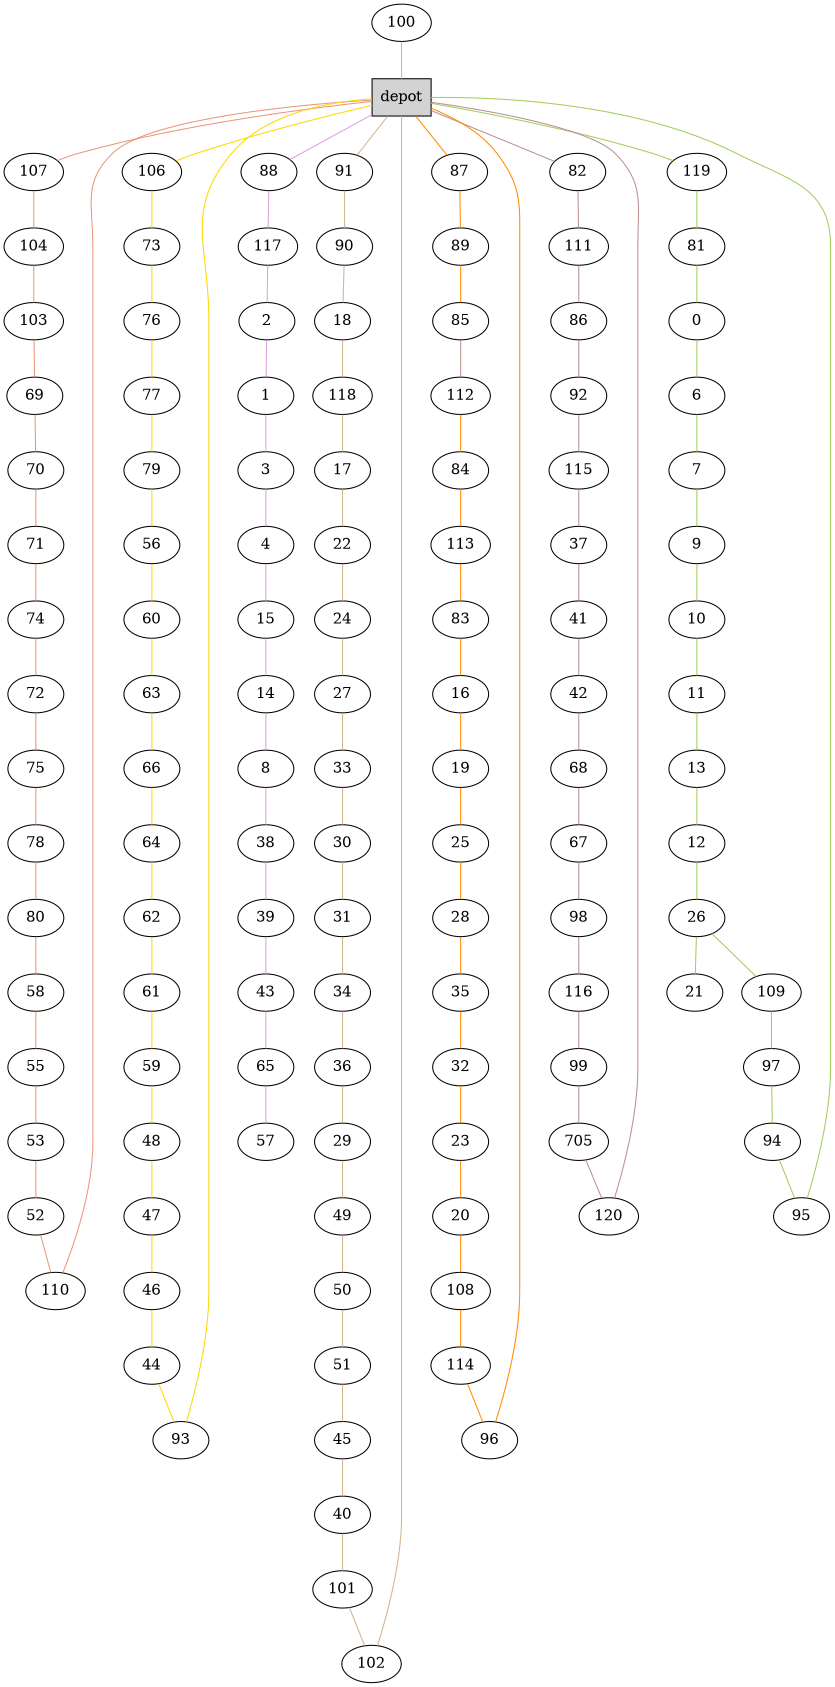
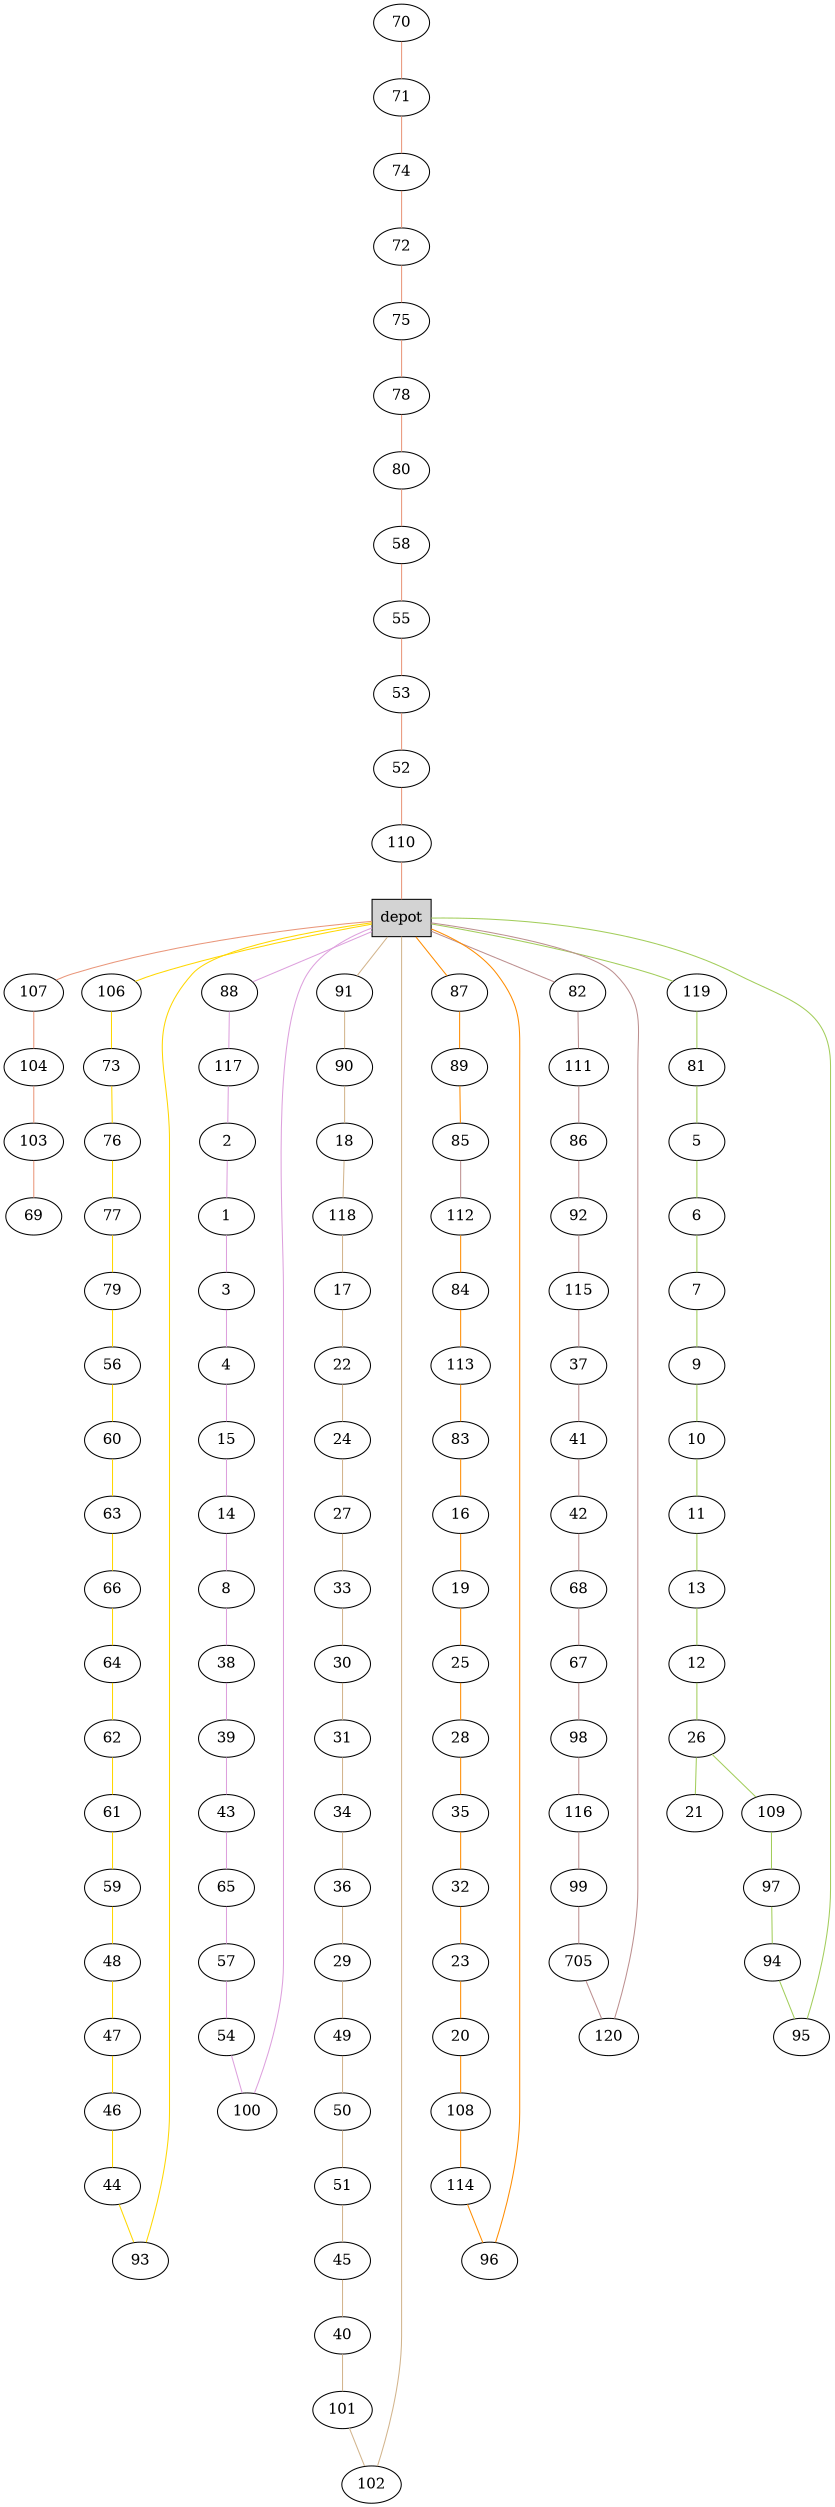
node "0": label "0" -> "5"
edge "69" -- "70": removed
node "54": added
